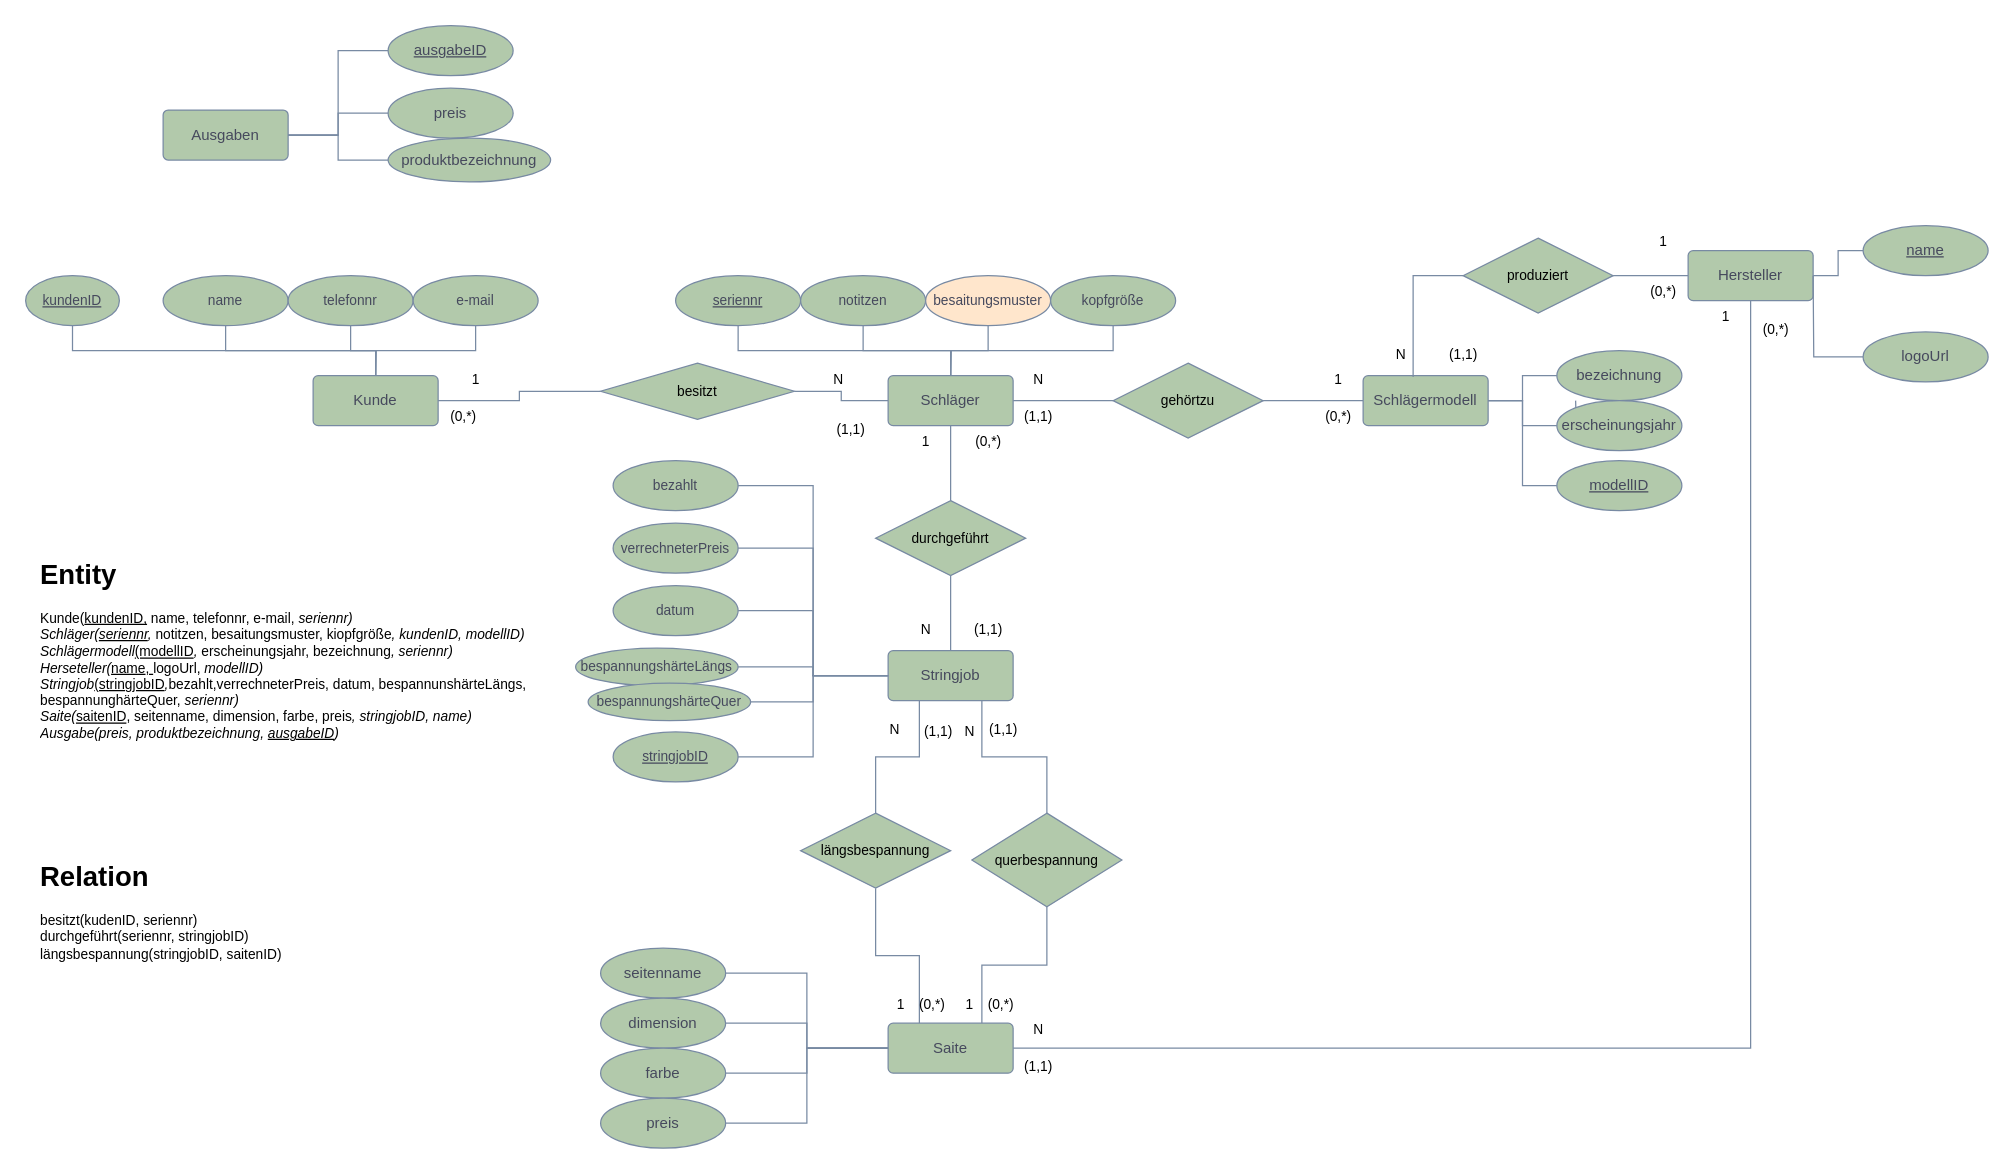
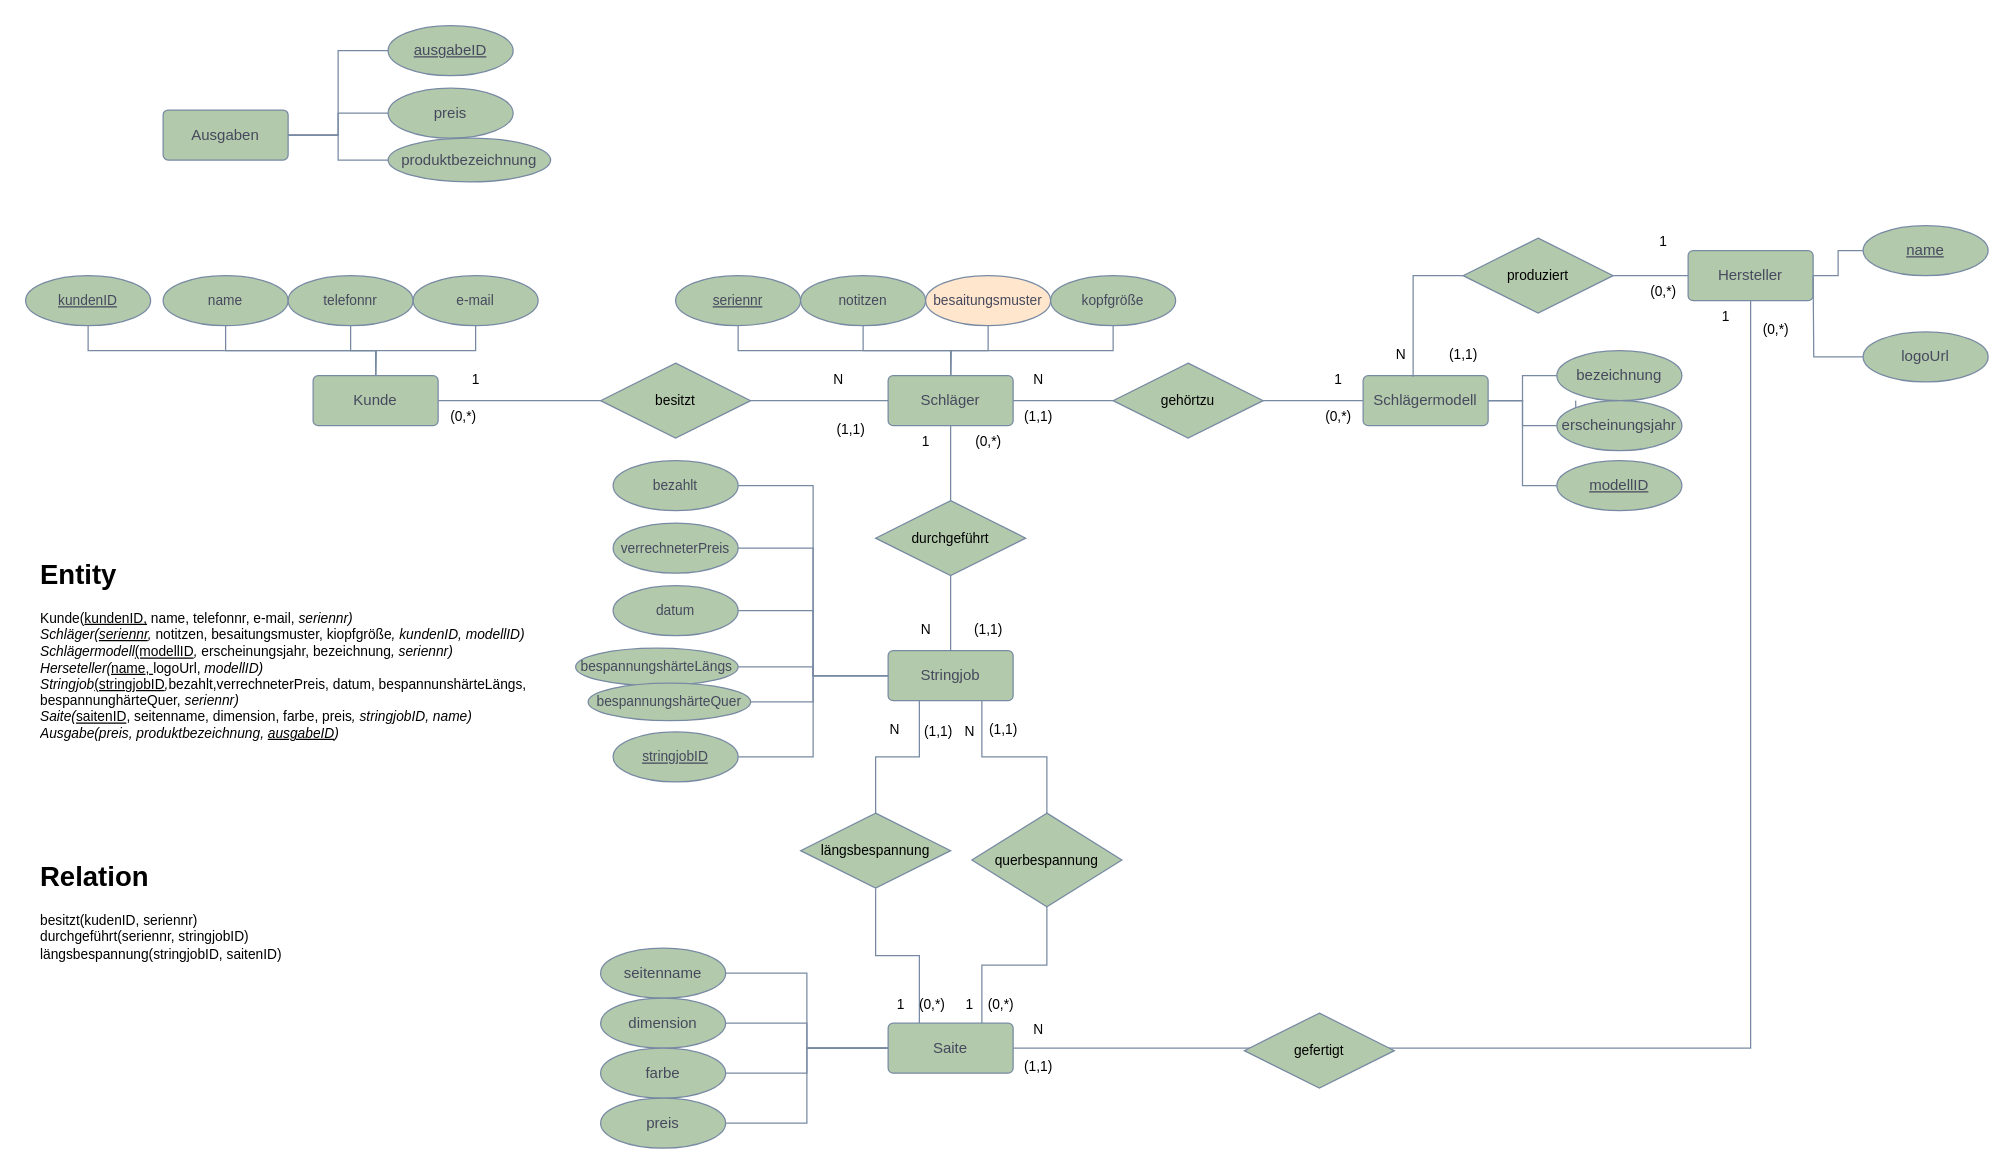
node "kundenID": size 94x50 -> 125x50
node "besitzt": size 194x56 -> 150x75
node "gefertigt": added
